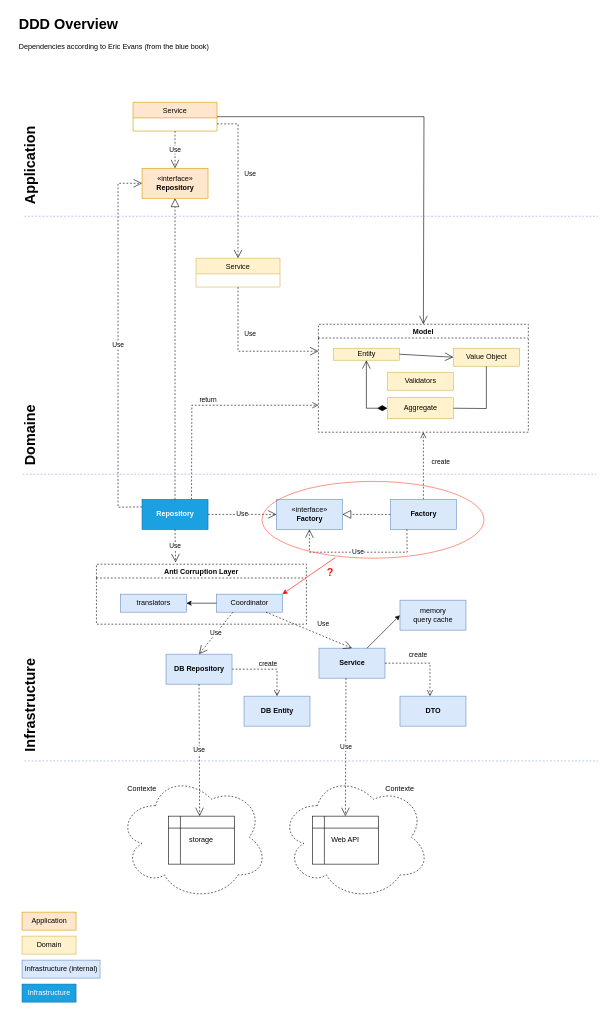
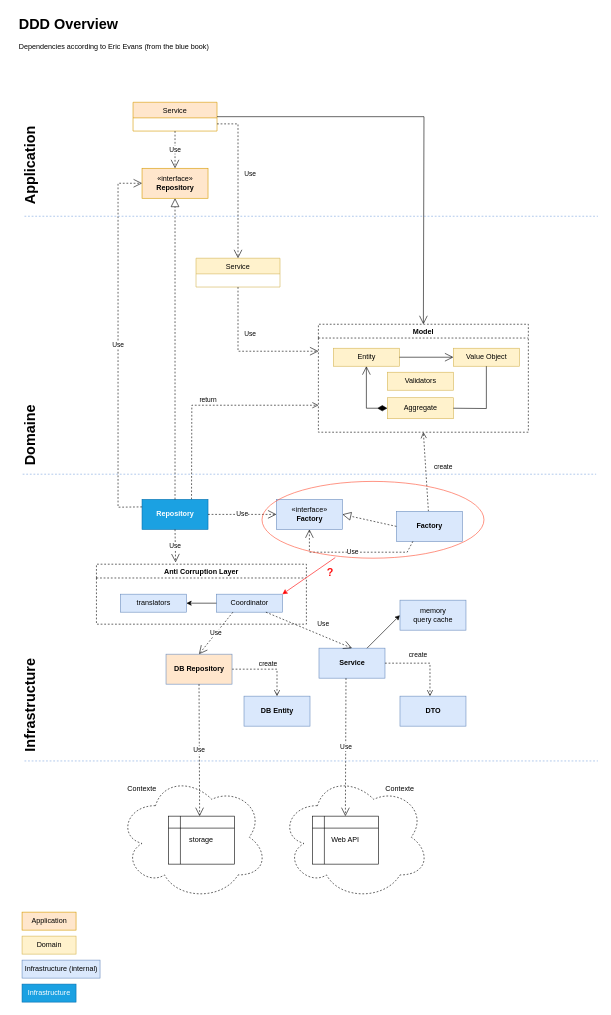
node "Entity": size 66x12 -> 66x18
node "Factory": moved (423, 515) -> (429, 527)
node "DB Repository": fillcolor #dae8fc -> #ffe6cc
